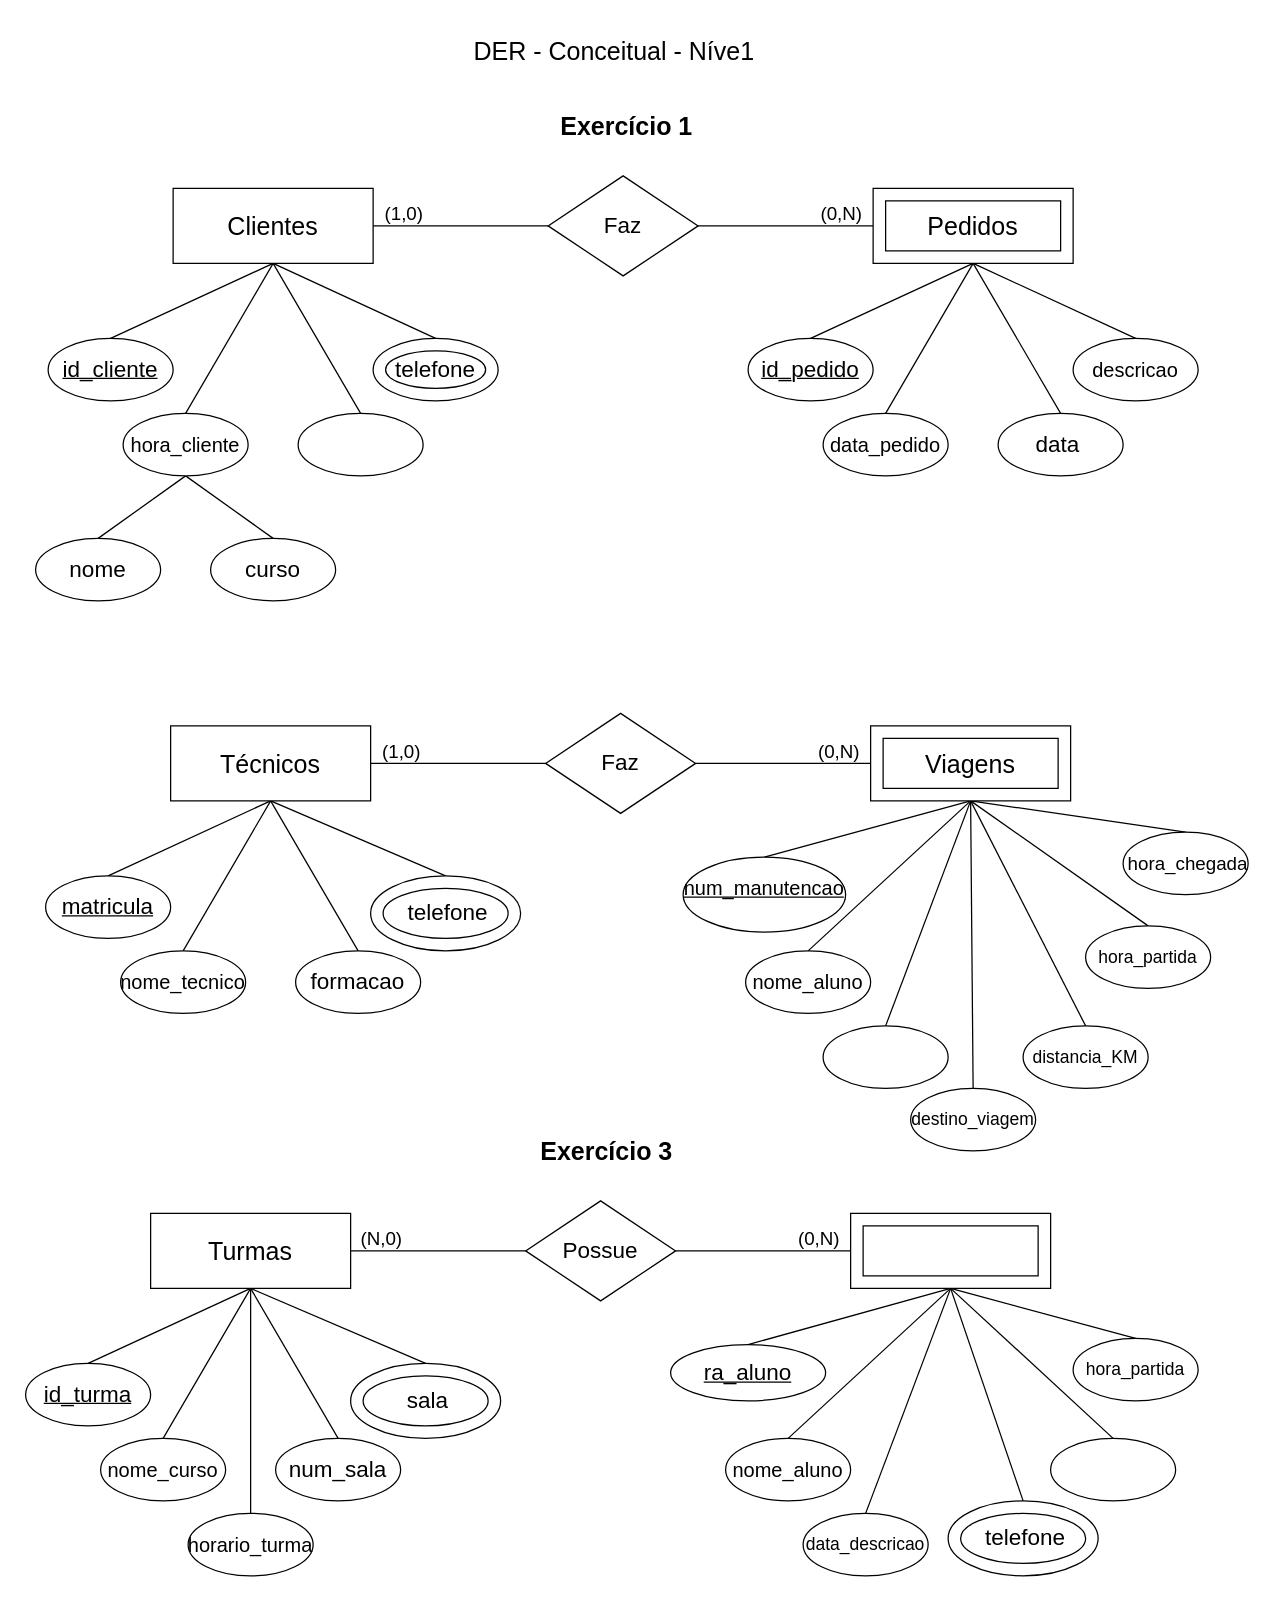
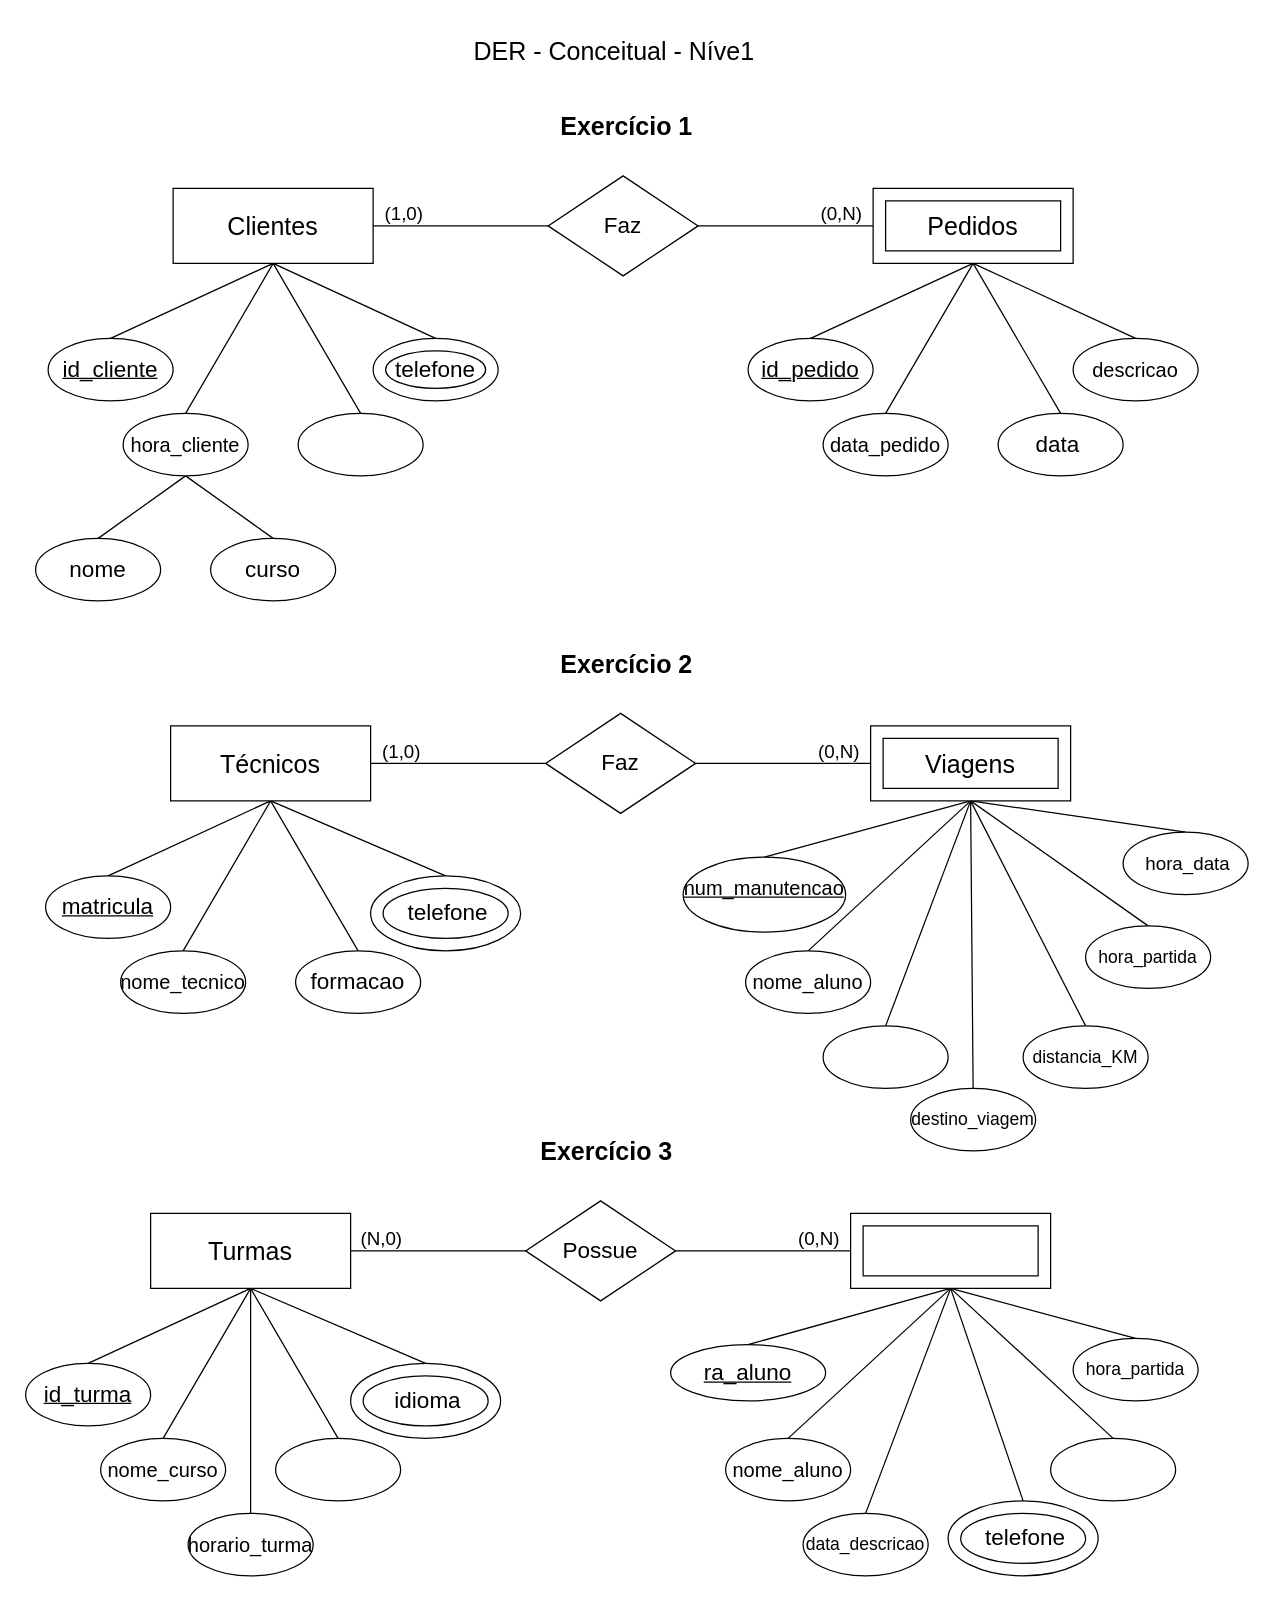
node "Exercício 2": added
node "hora_chegada": label "hora_chegada" -> "hora_data"
node "sala": label "sala" -> "idioma"
node "num_sala": removed
